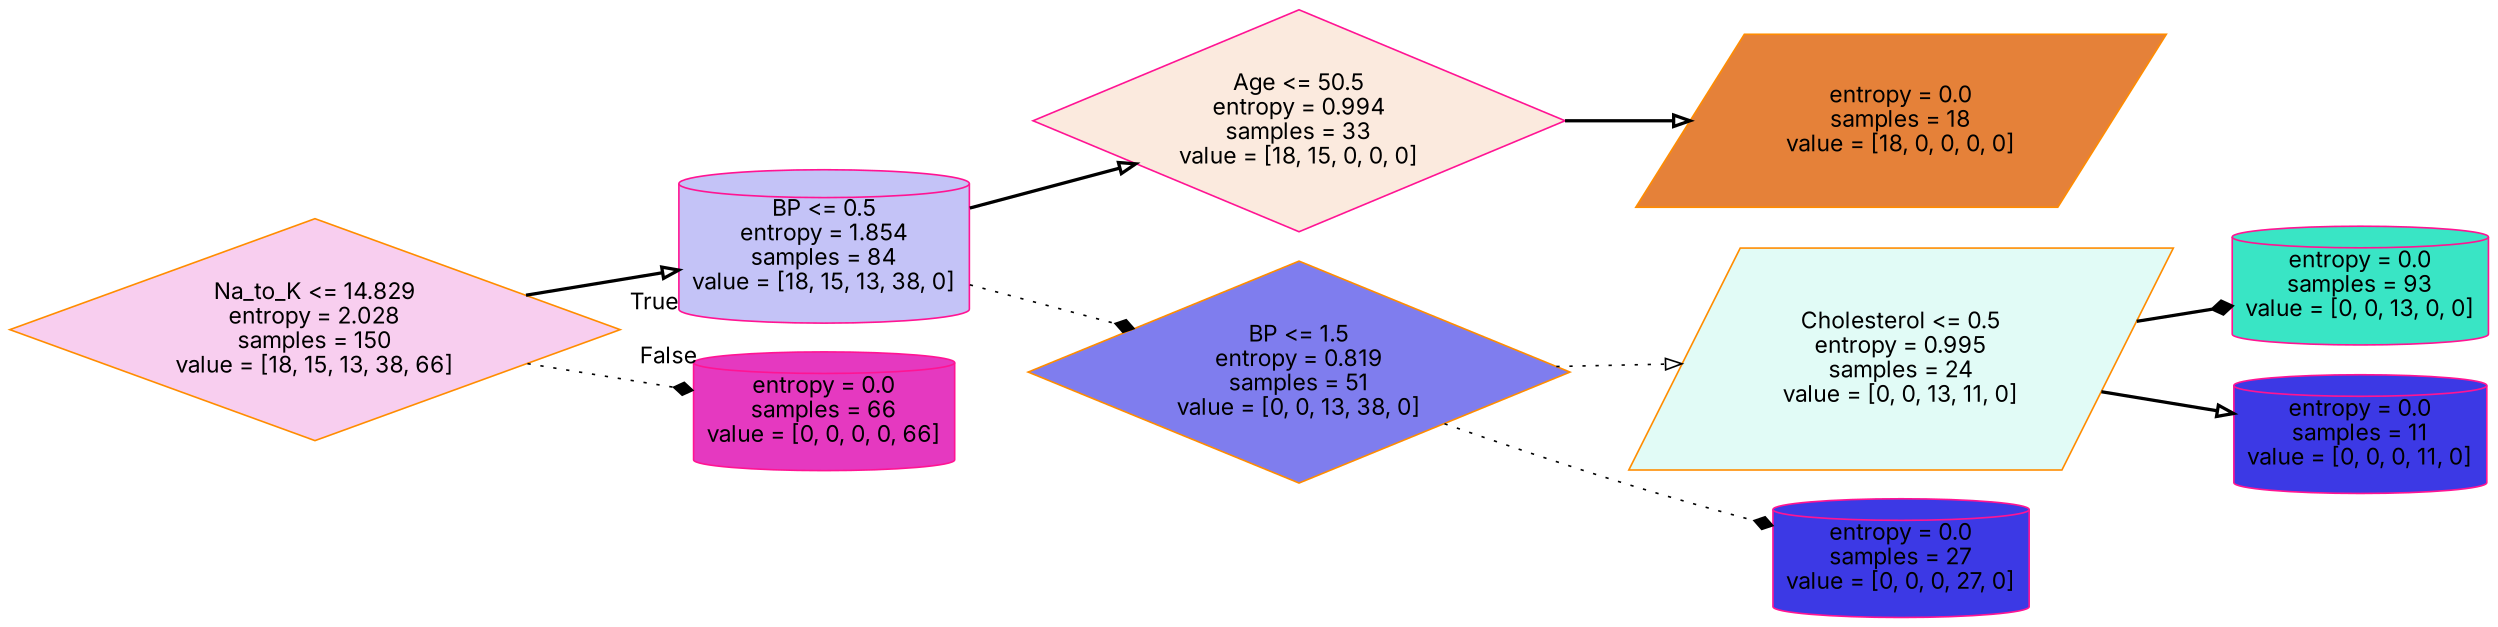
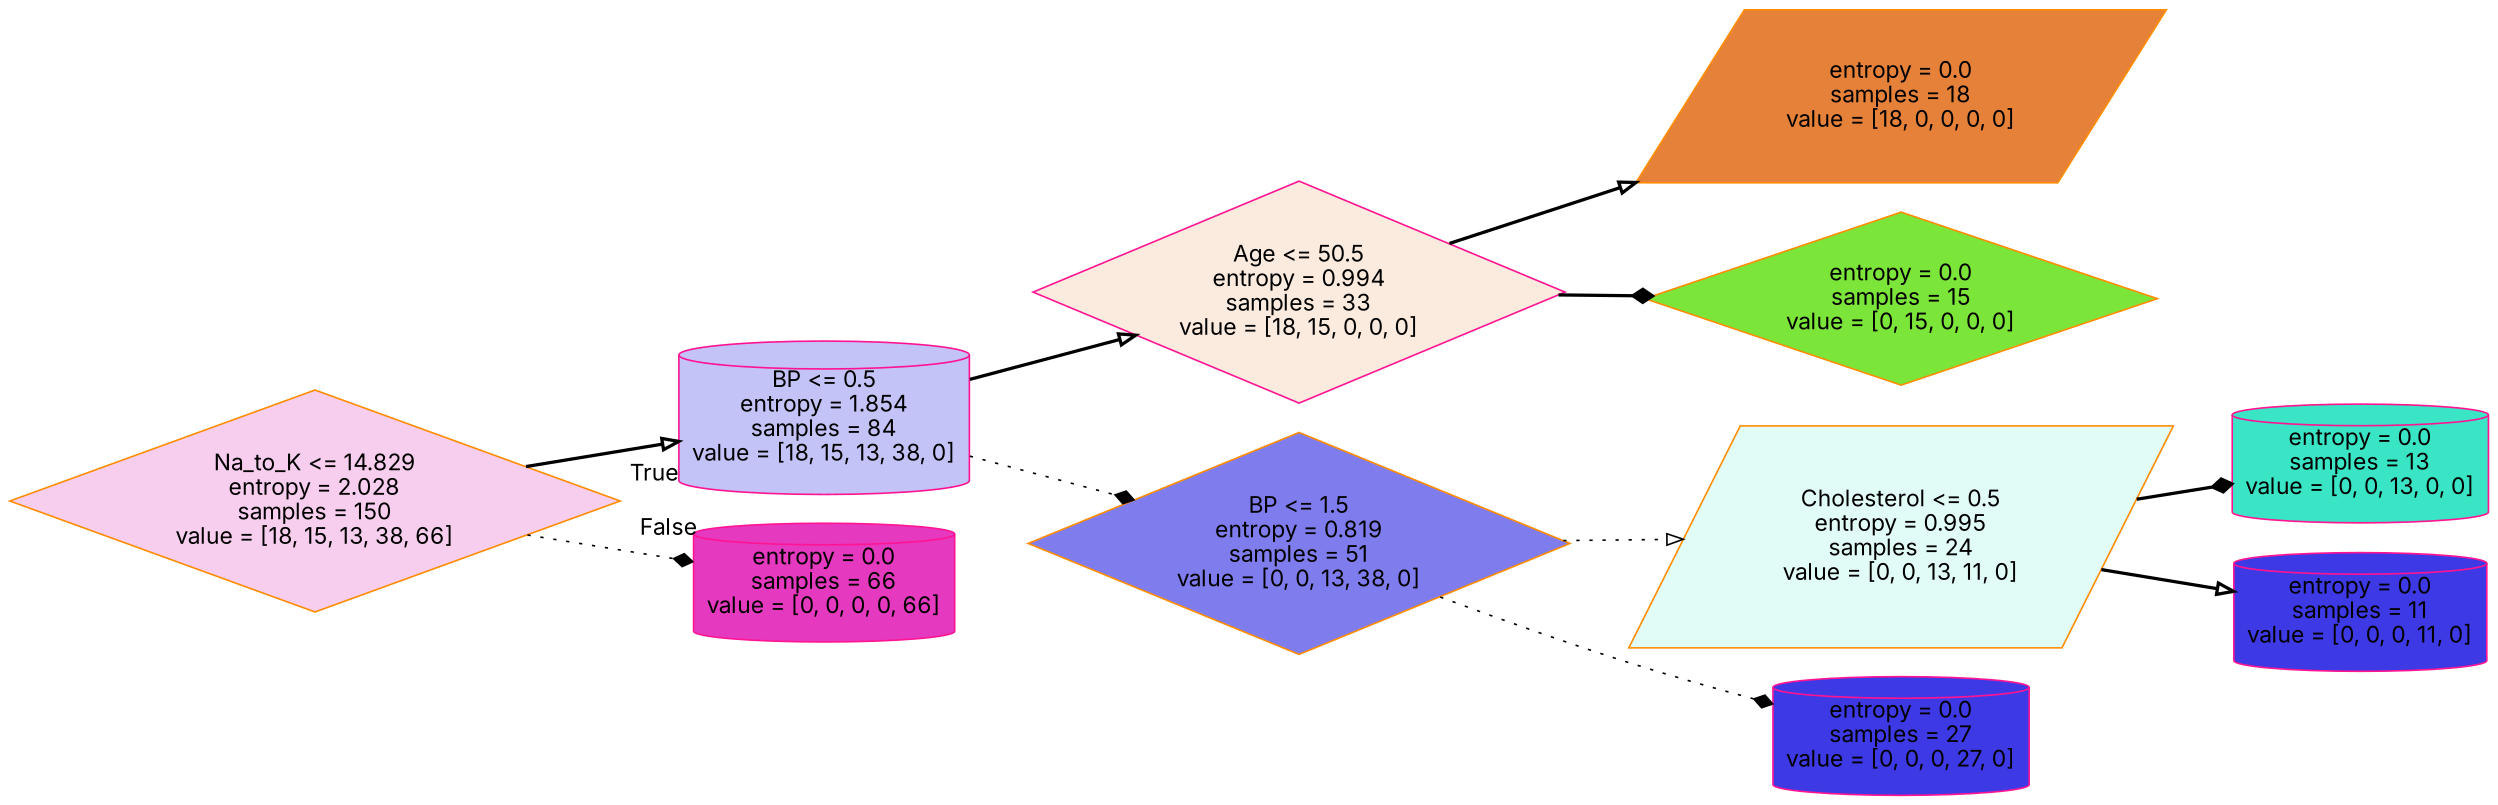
node "entropy = 0.0 samples = 93 value = [0, 0, 13, 0, 0]": label "entropy = 0.0 samples = 93 value = [0, 0, 13, 0, 0]" -> "entropy = 0.0 samples = 13 value = [0, 0, 13, 0, 0]"
node "entropy = 0.0 samples = 15 value = [0, 15, 0, 0, 0]": added
